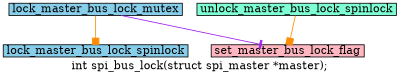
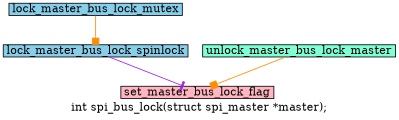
node "unlock_master_bus_lock_spinlock": label "unlock_master_bus_lock_spinlock" -> "unlock_master_bus_lock_master"
edge "lock_master_bus_lock_mutex" -> "set_master_bus_lock_flag": now "lock_master_bus_lock_spinlock" -> "set_master_bus_lock_flag"
